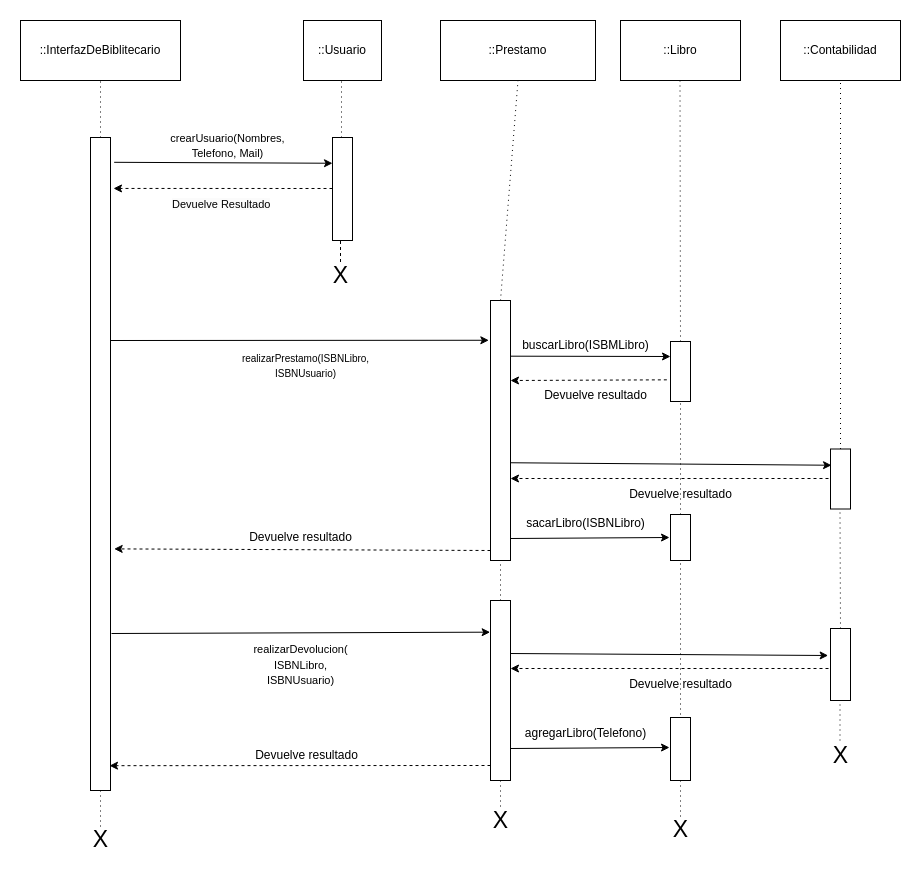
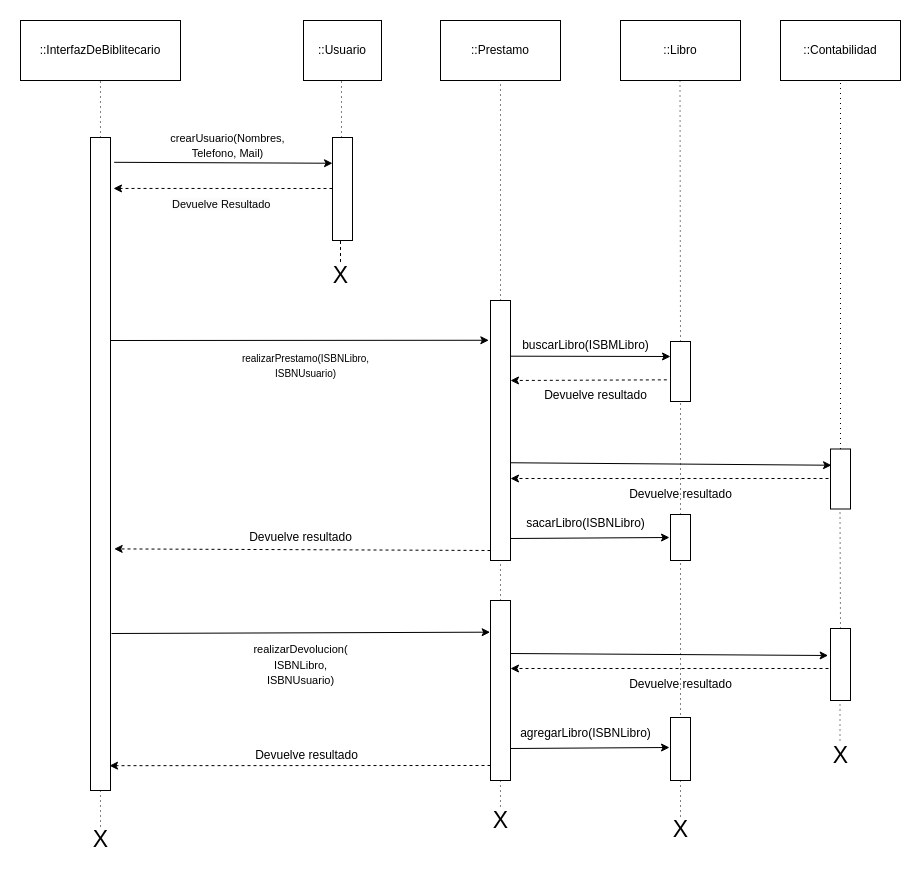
node "::Prestamo": size 155x60 -> 120x60
node "agregarLibro(Telefono)": label "agregarLibro(Telefono)" -> "agregarLibro(ISBNLibro)"
